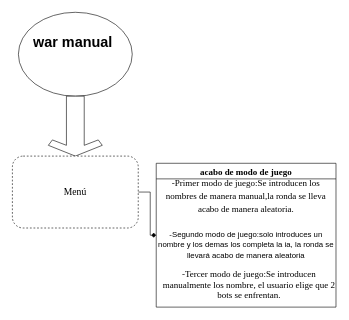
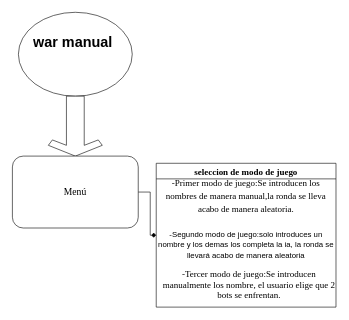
node "acabo de modo de juego": label "acabo de modo de juego" -> "seleccion de modo de juego"
node "Menú": style dashed -> solid
